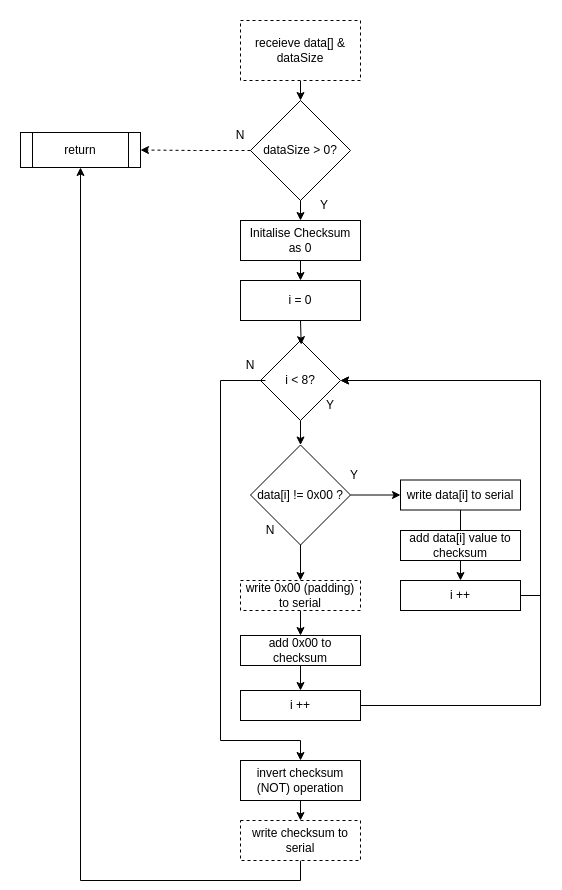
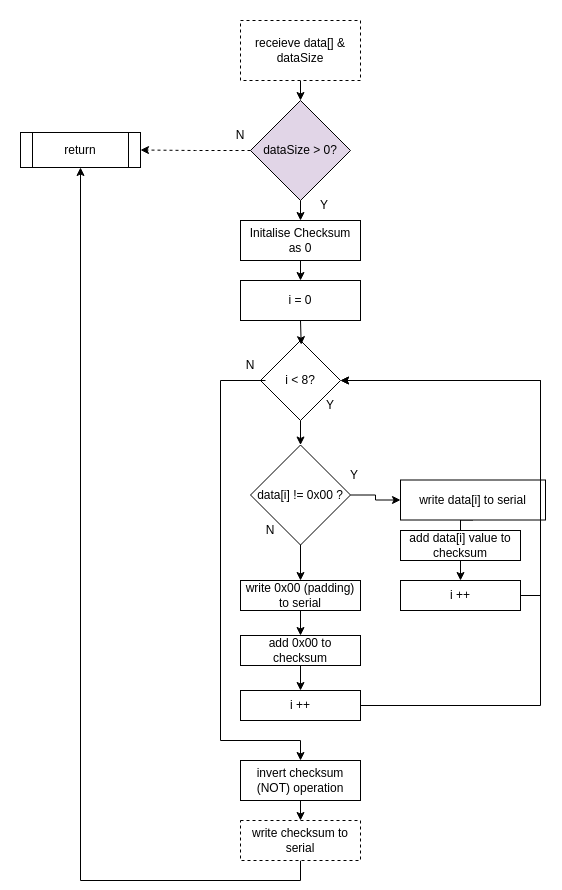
node "dataSize > 0?": fillcolor #ffffff -> #e1d5e7
node "write data[i] to serial": size 120x30 -> 145x40
node "write 0x00 (padding) to serial": style dashed -> solid
